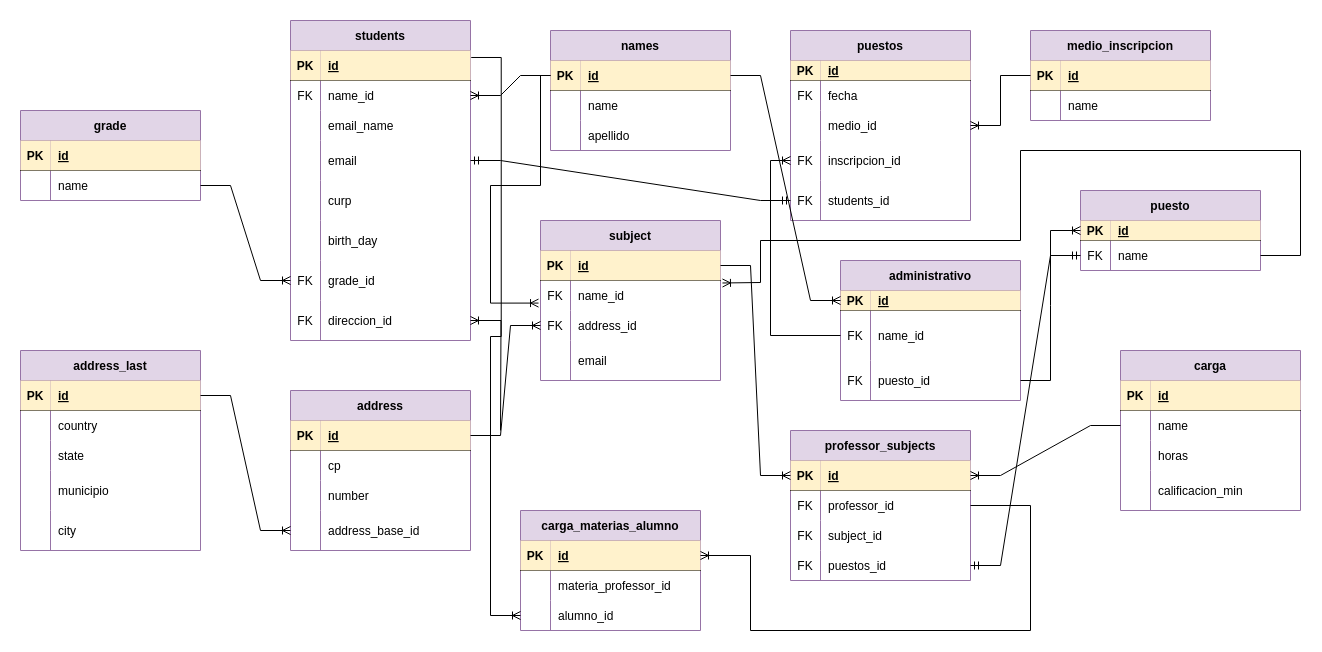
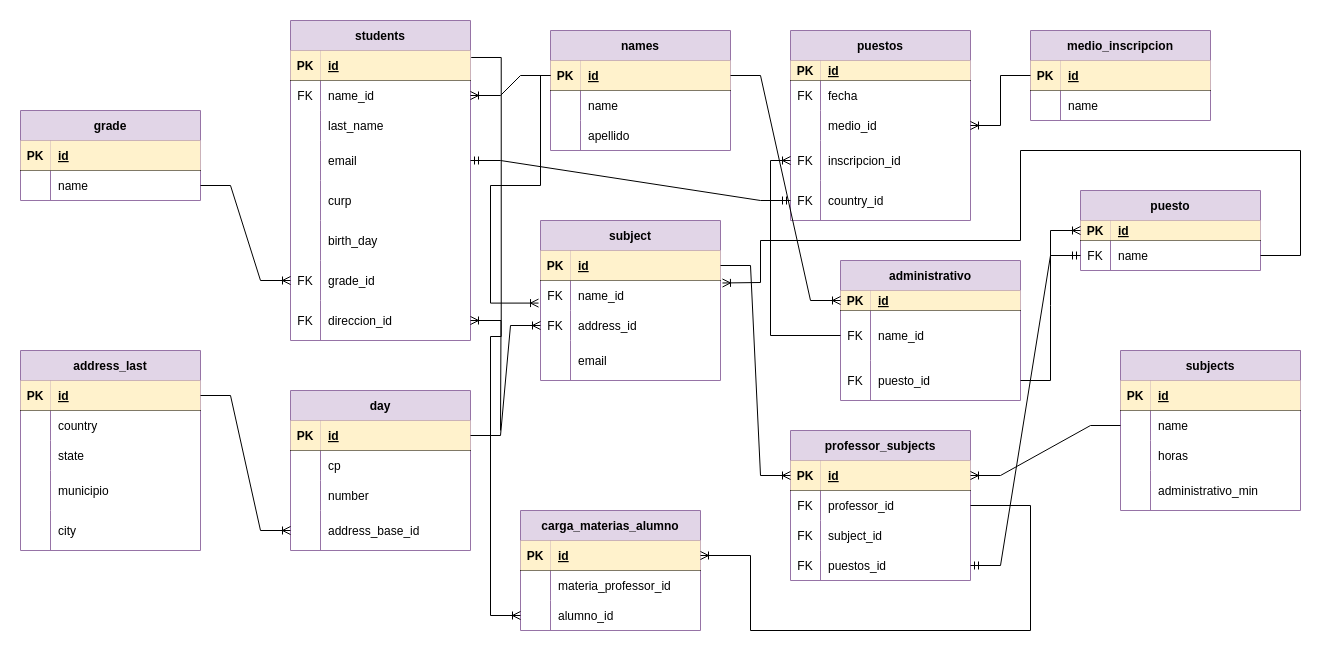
node "email_name": label "email_name" -> "last_name"
node "students_id": label "students_id" -> "country_id"
node "carga": label "carga" -> "subjects"
node "address": label "address" -> "day"
node "calificacion_min": label "calificacion_min" -> "administrativo_min"
